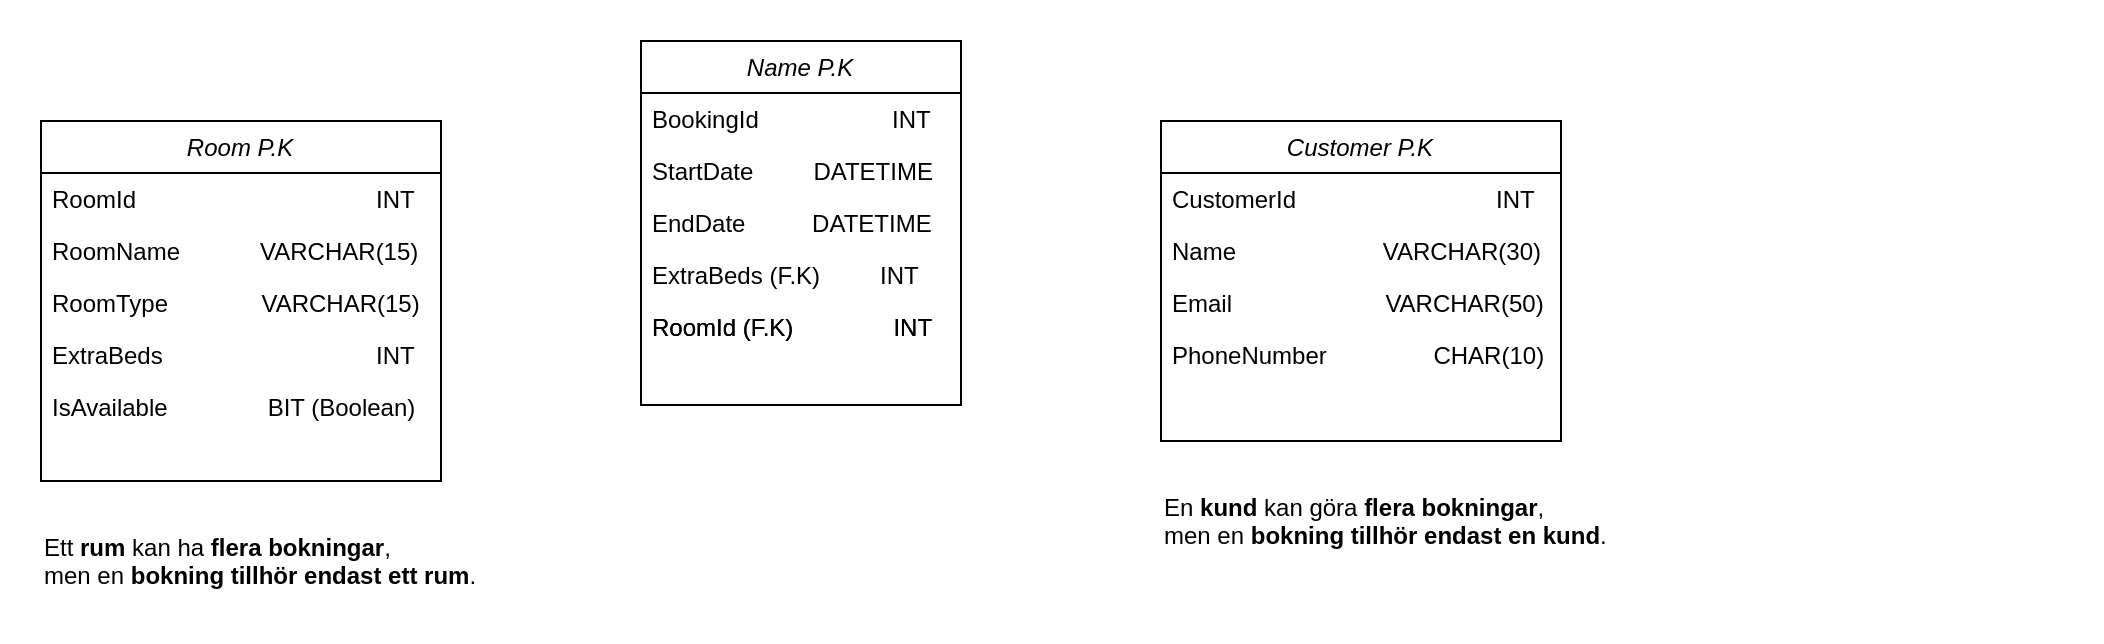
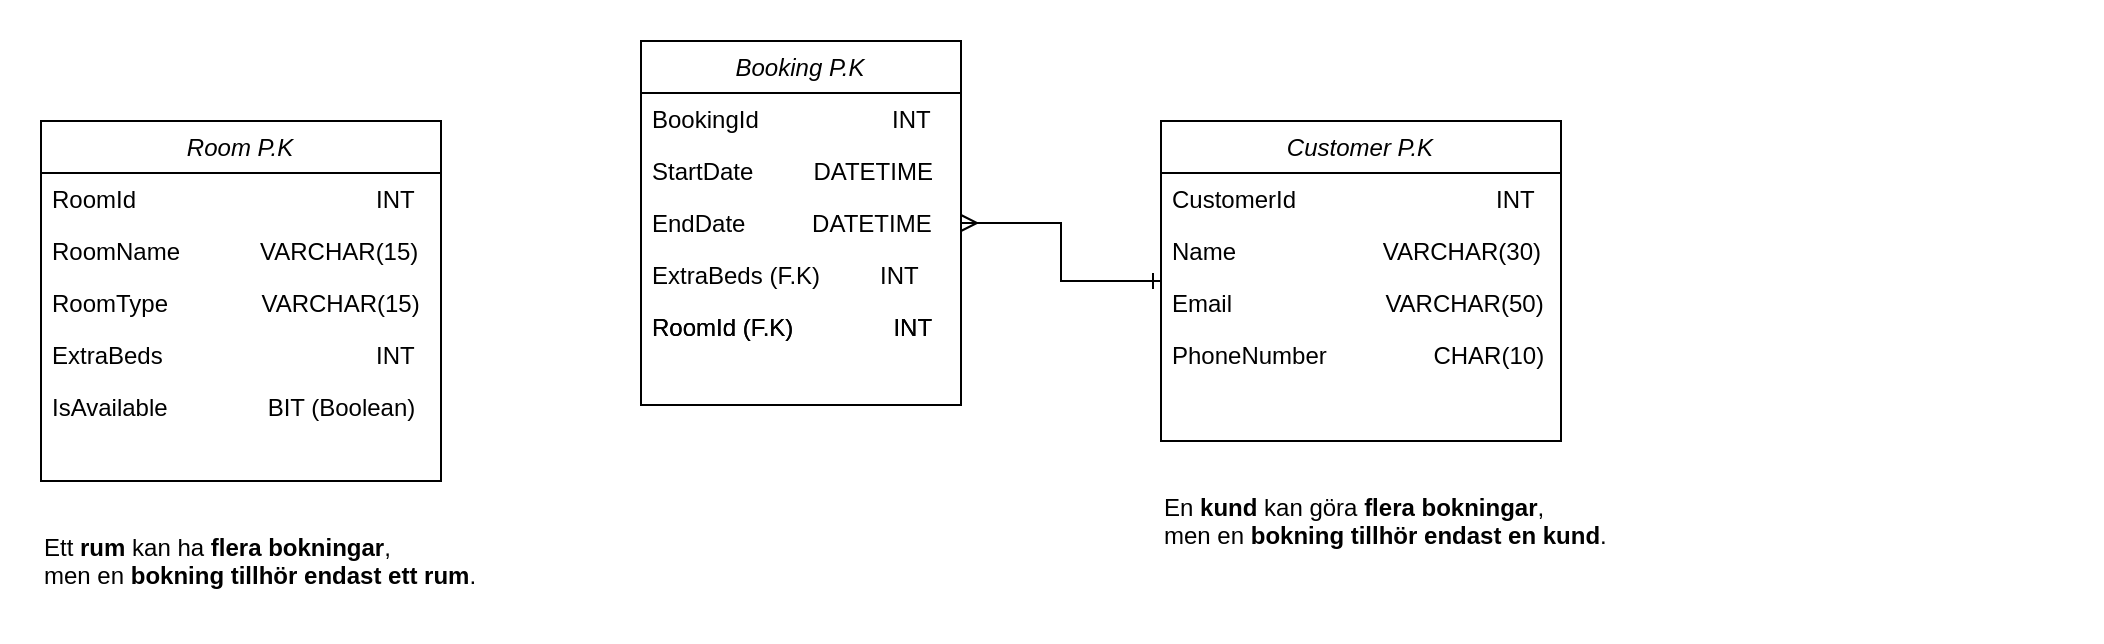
node "Name P.K": label "Name P.K" -> "Booking P.K"
edge "EndDate DATETIME" -- "Customer P.K": added
